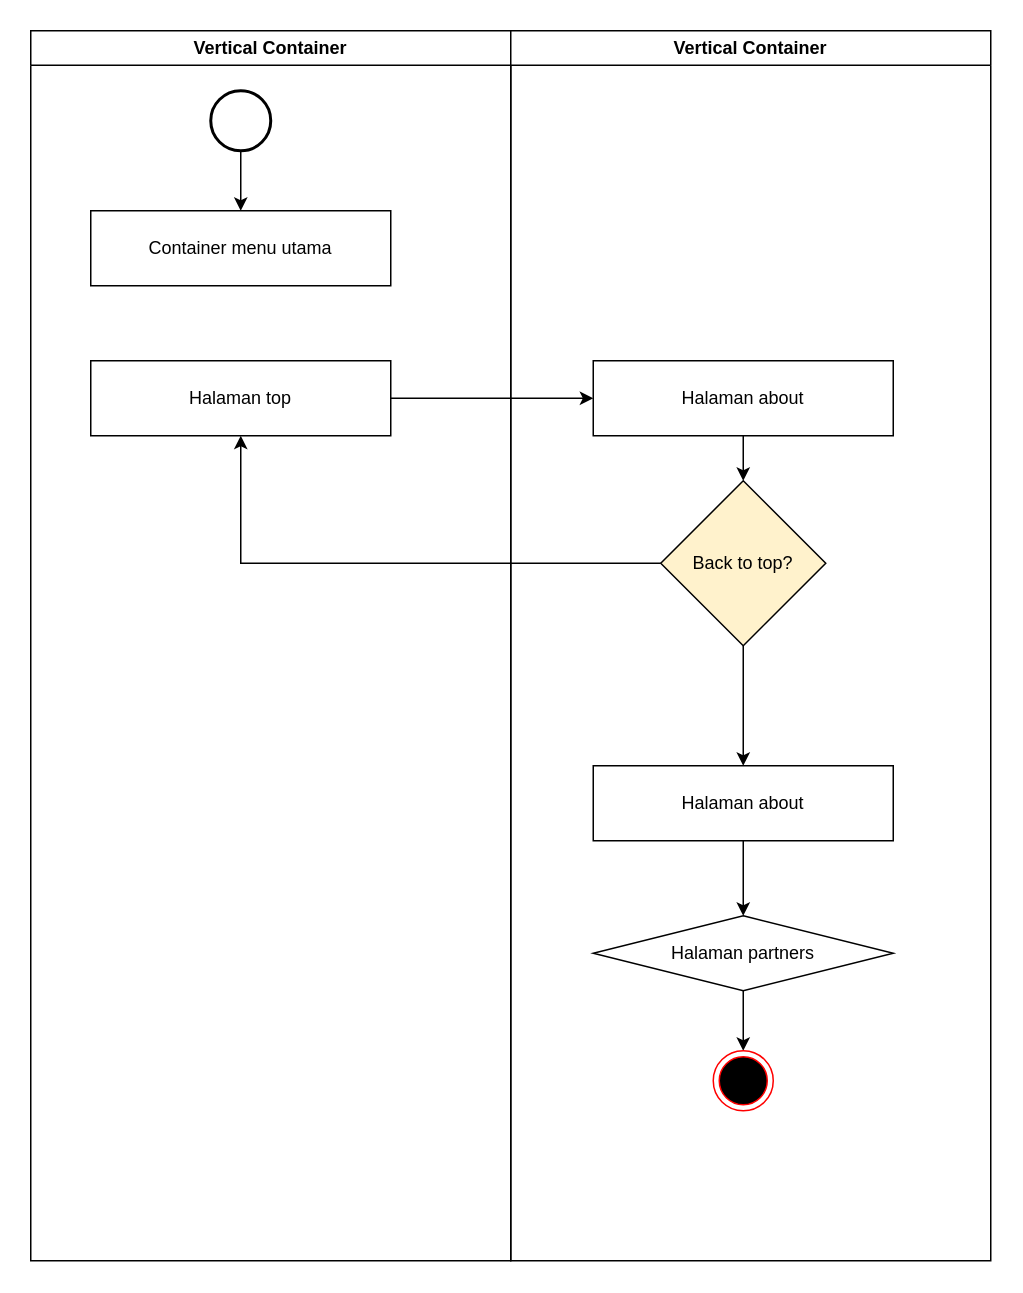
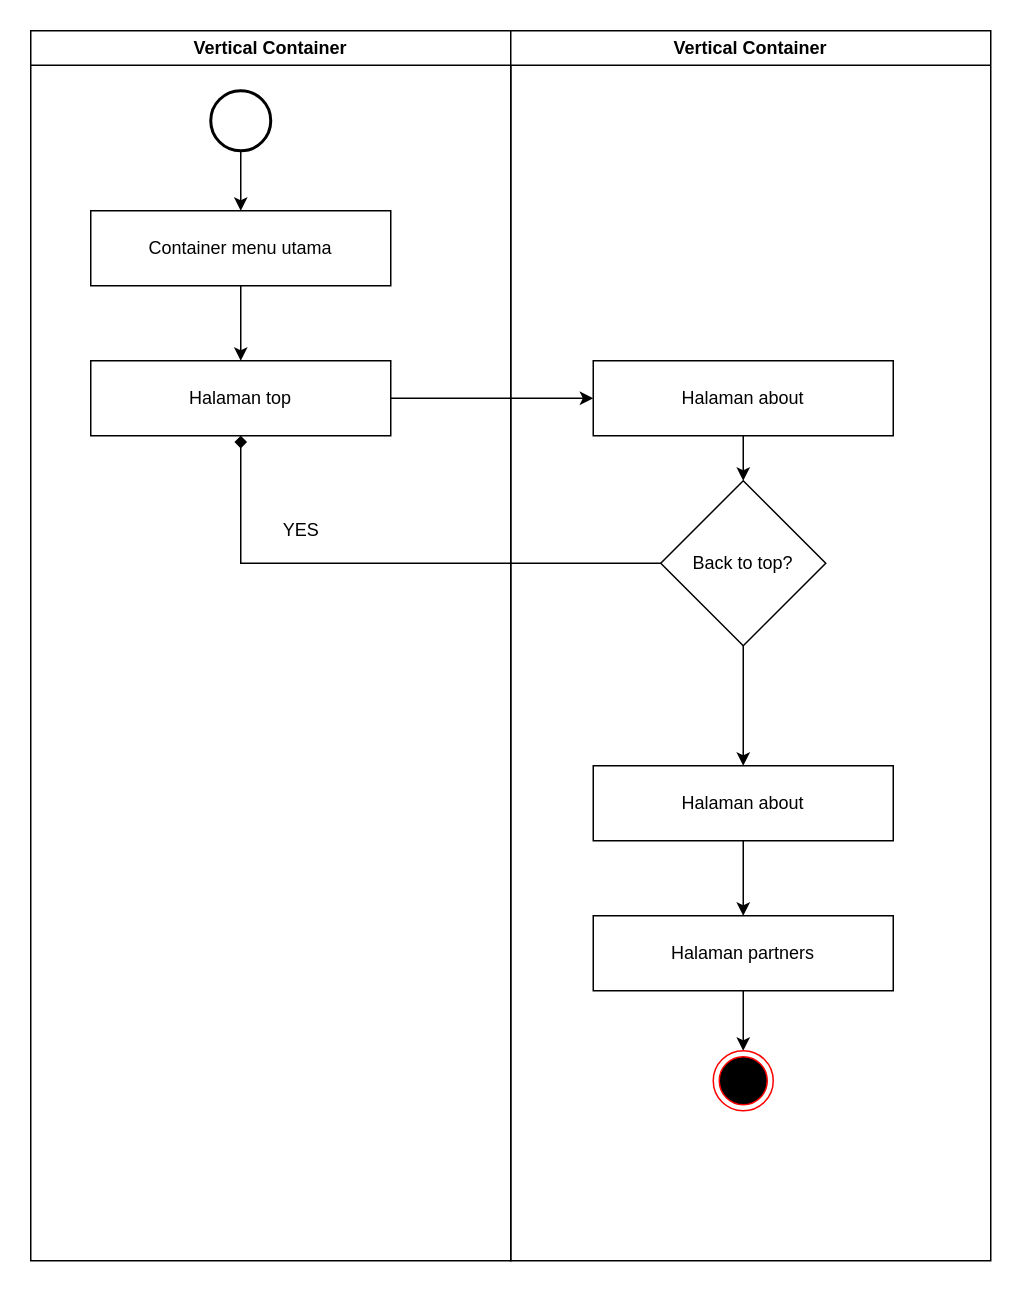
edge "Container menu utama" -> "Halaman top": added
edge "Back to top?" -> "Halaman top": arrowhead classic -> diamond
node "YES": added
node "Back to top?": fillcolor #fff2cc -> #ffffff
node "Halaman partners": shape diamond -> rectangle
